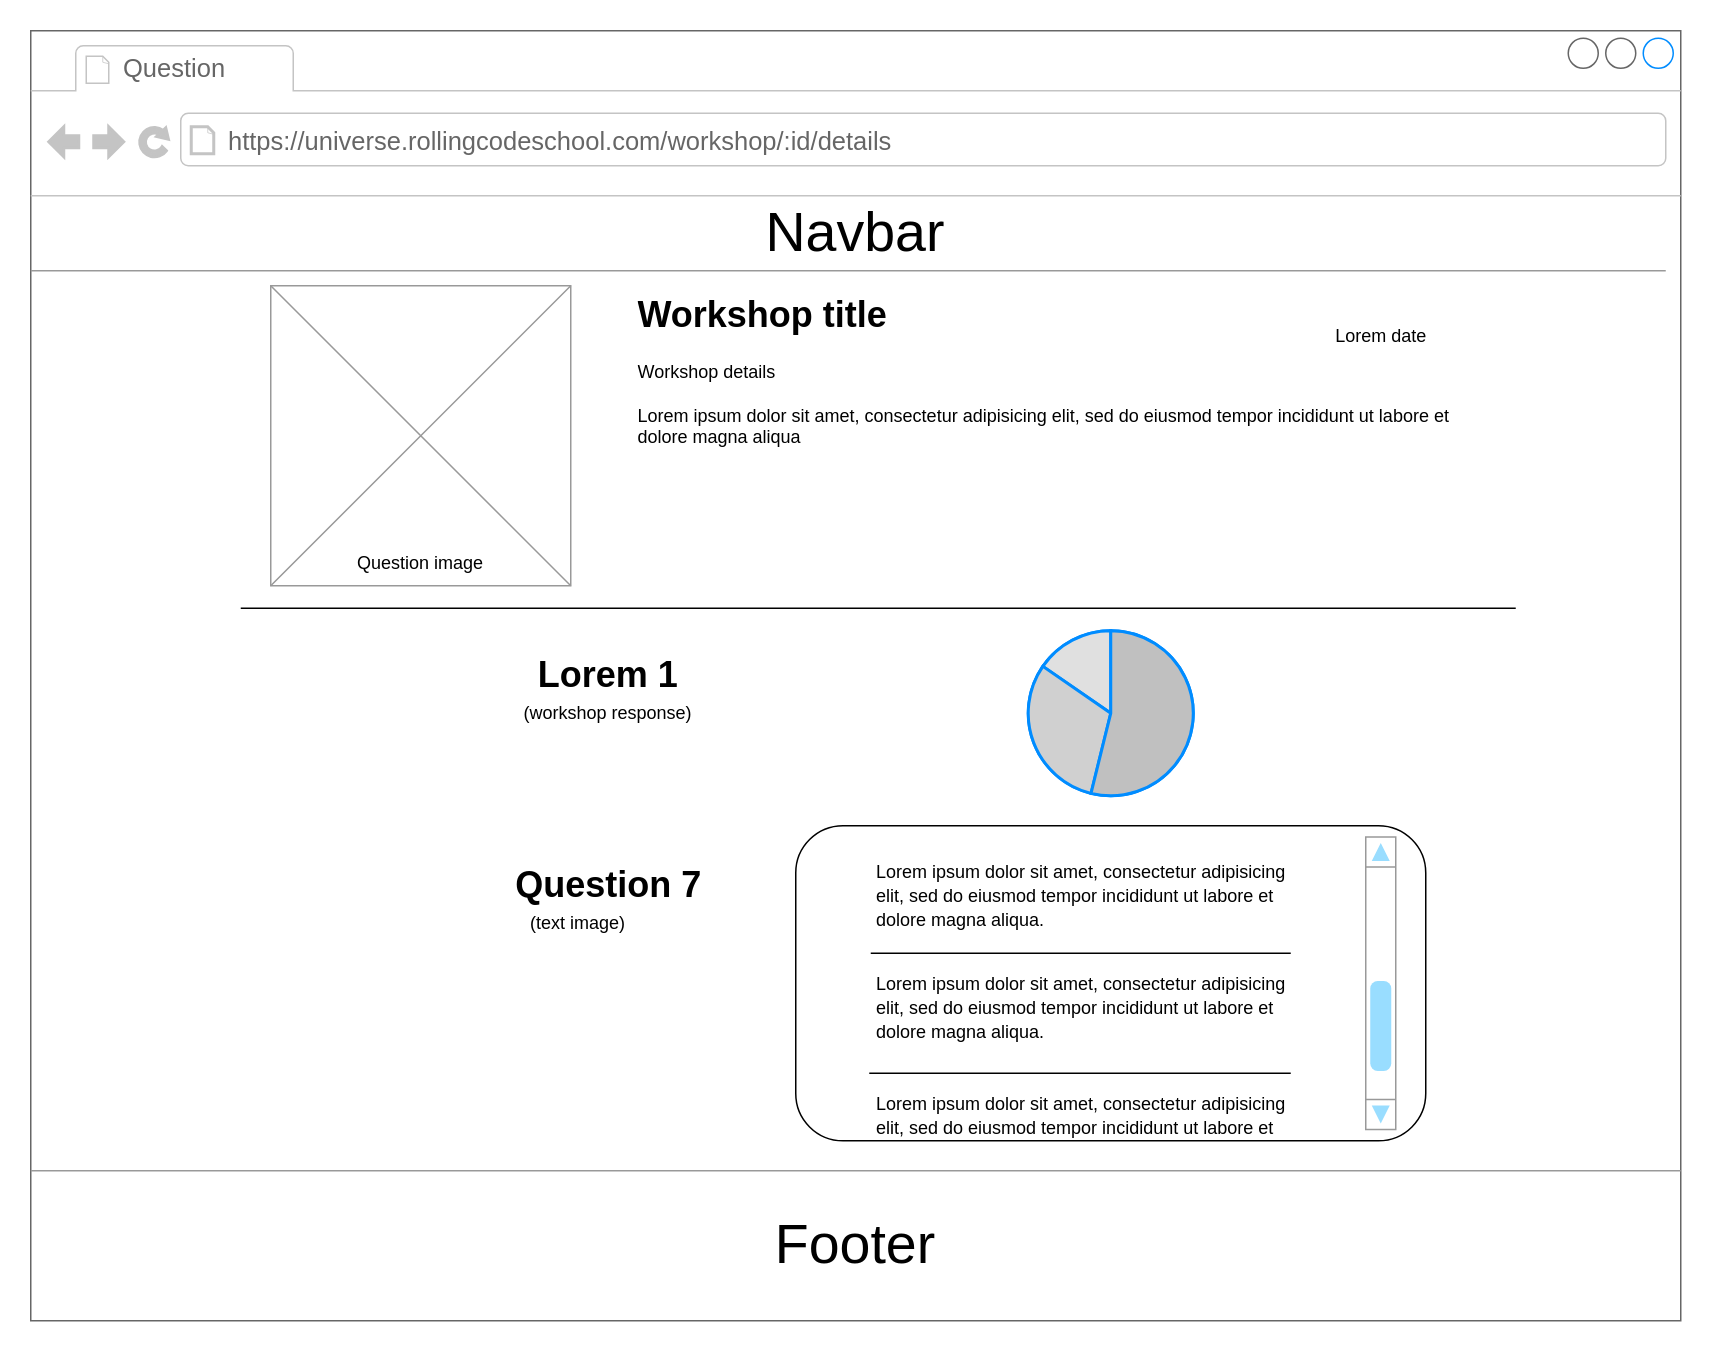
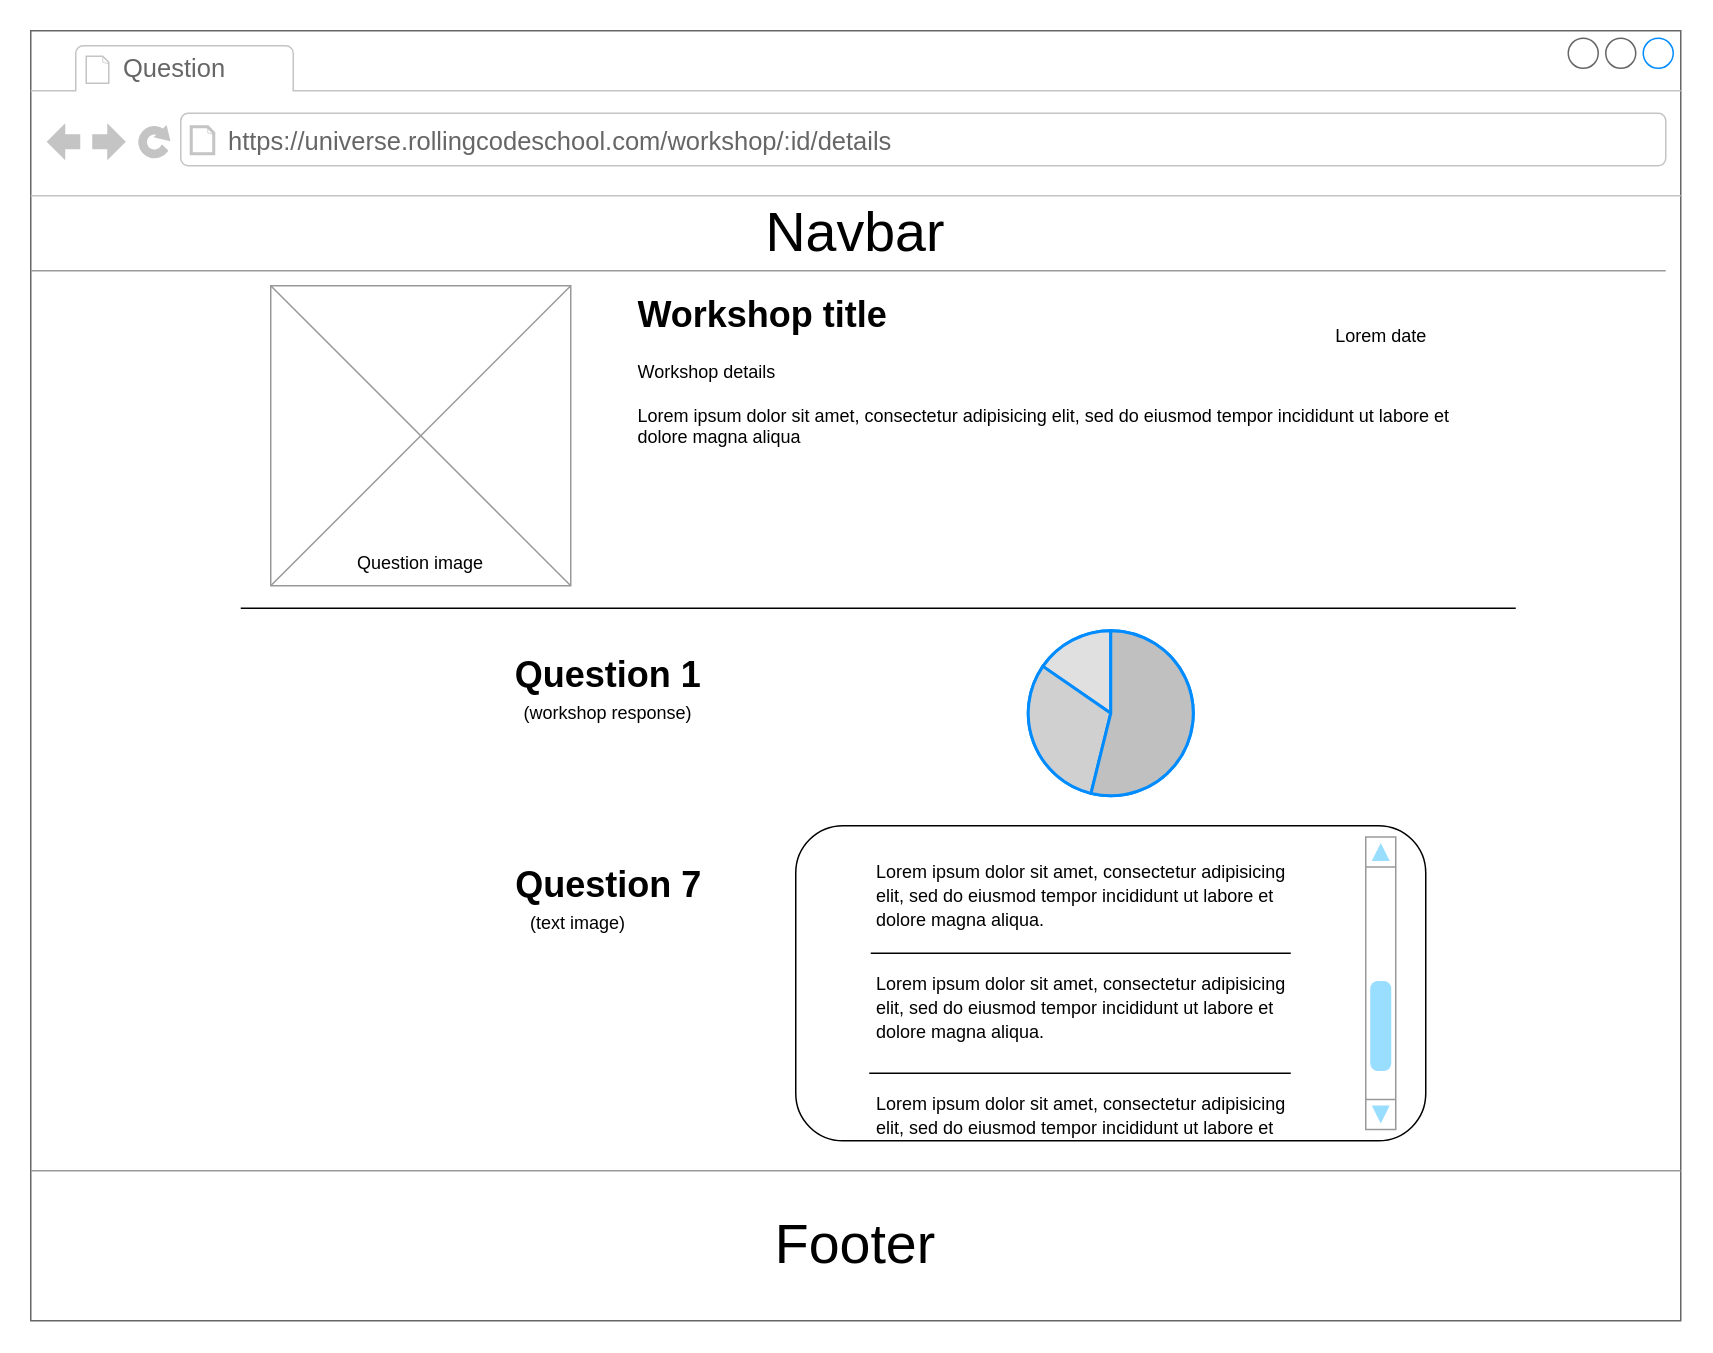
node "Lorem 1": label "Lorem 1" -> "Question 1"
